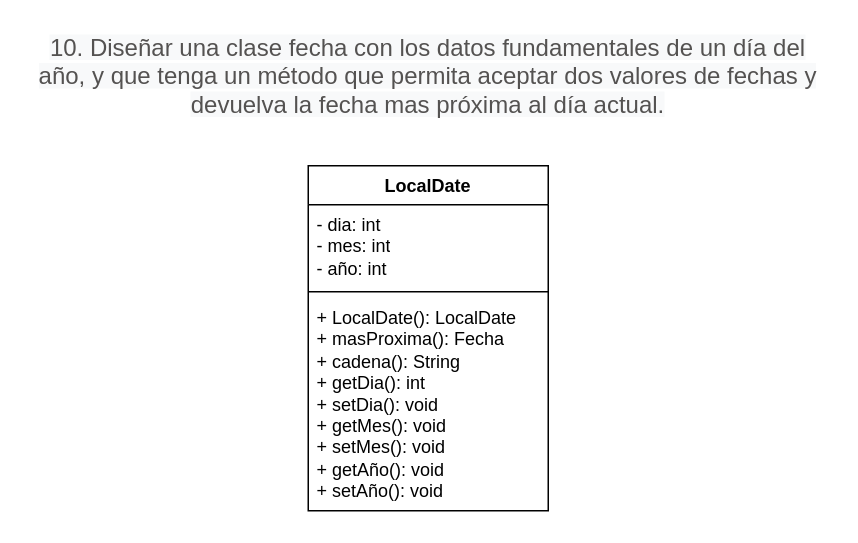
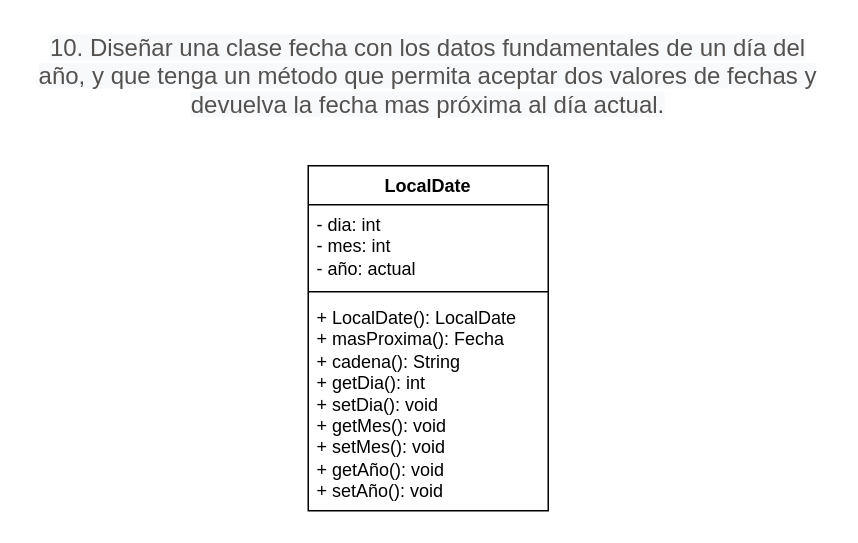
node "- dia: int - mes: int - año: int": label "- dia: int - mes: int - año: int" -> "- dia: int - mes: int - año: actual"
